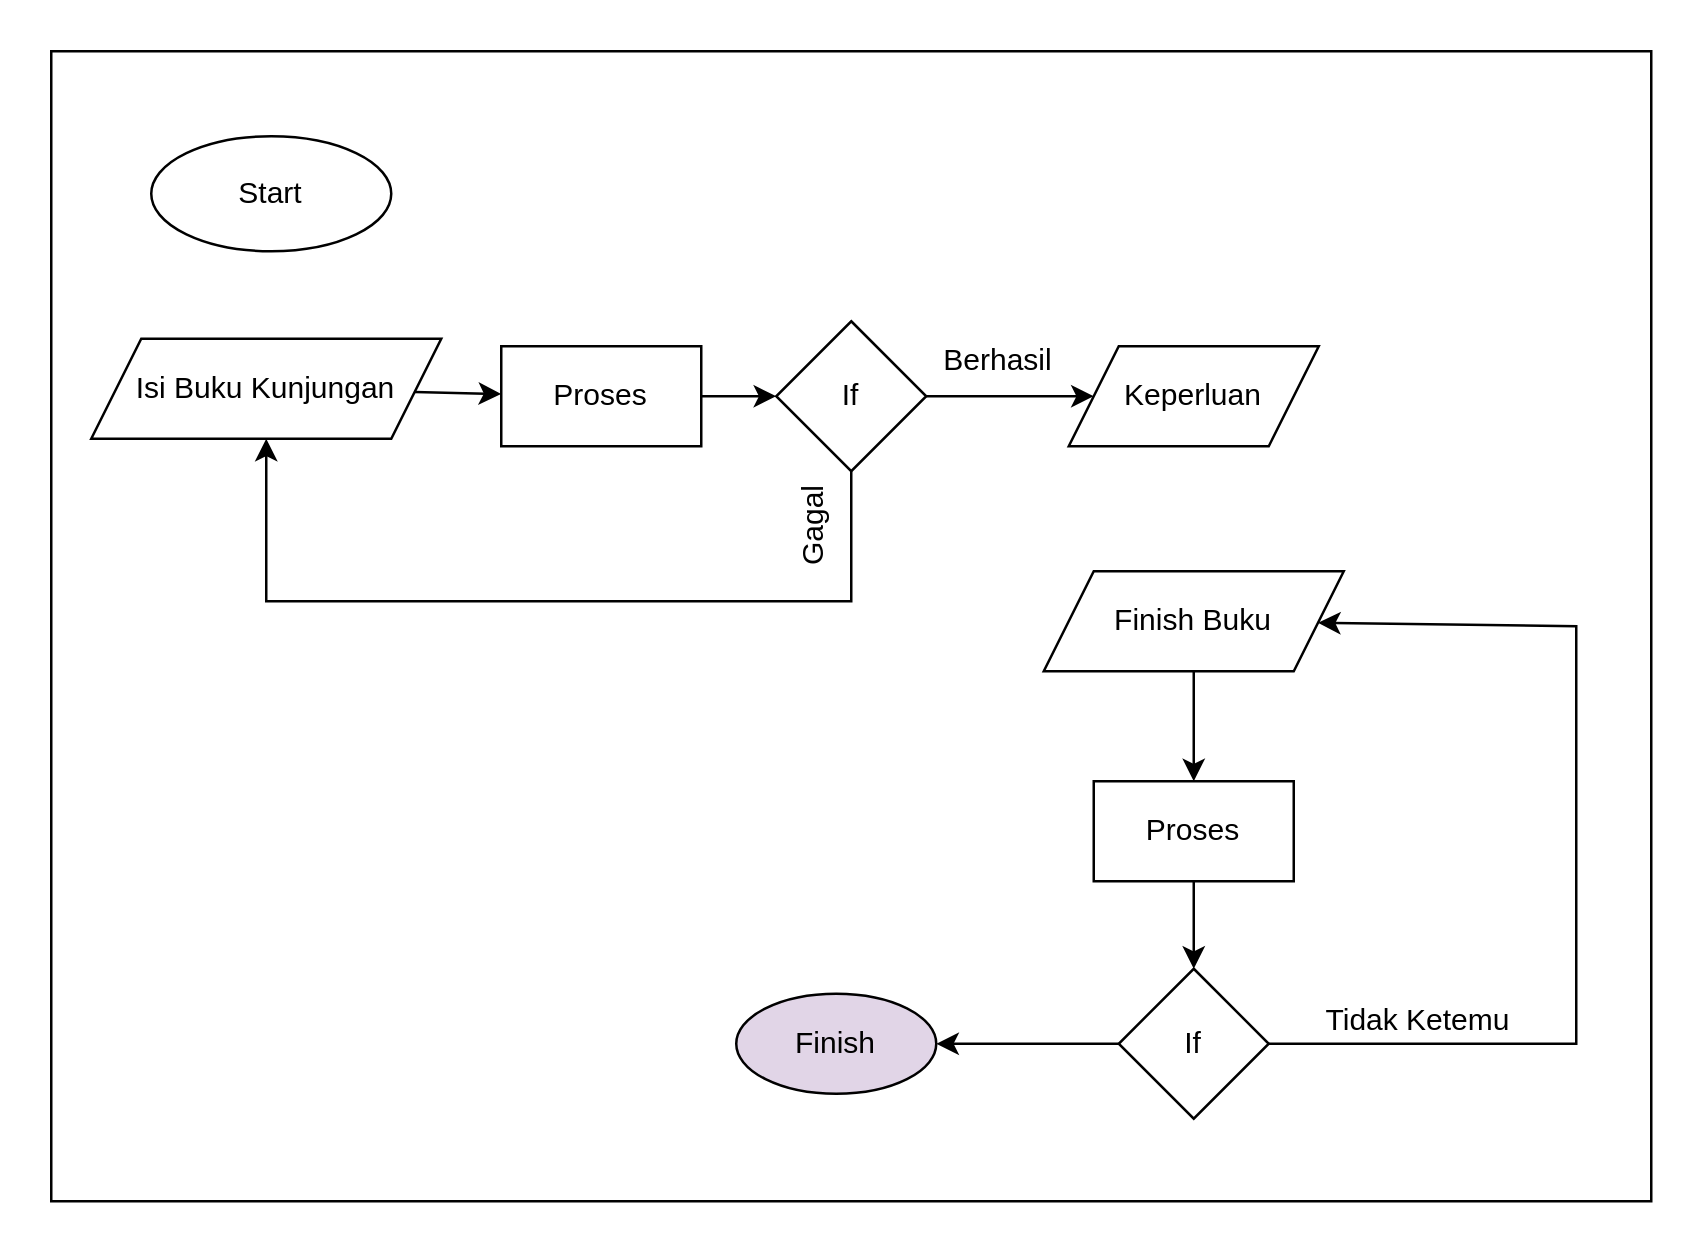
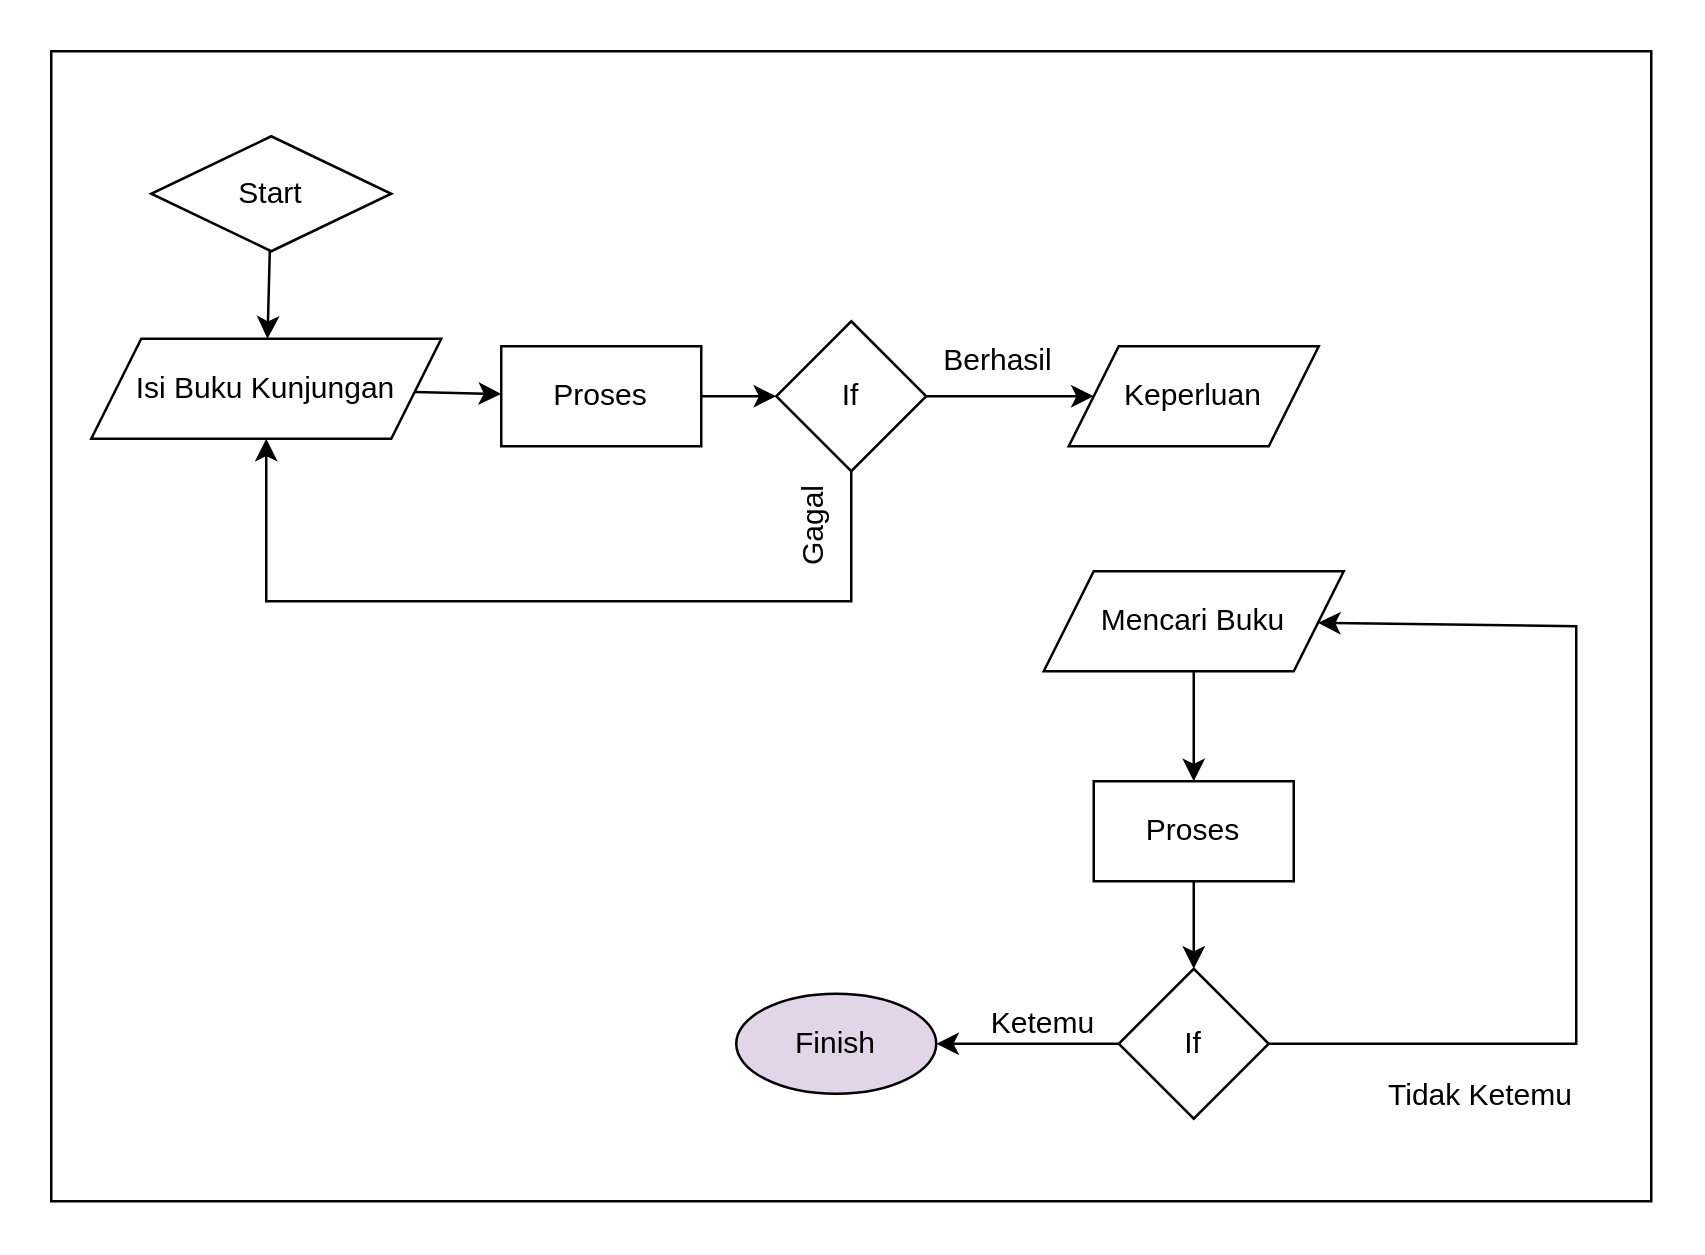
node "Start": shape ellipse -> diamond
edge "Start" -> "Isi Buku Kunjungan": added
node "Finish Buku": label "Finish Buku" -> "Mencari Buku"
node "Tidak Ketemu": moved (1419, 1021) -> (1481, 1096)
node "Ketemu": added
